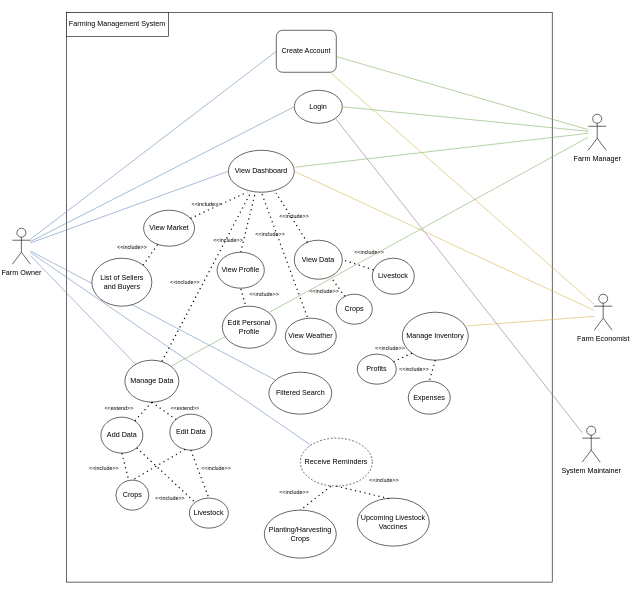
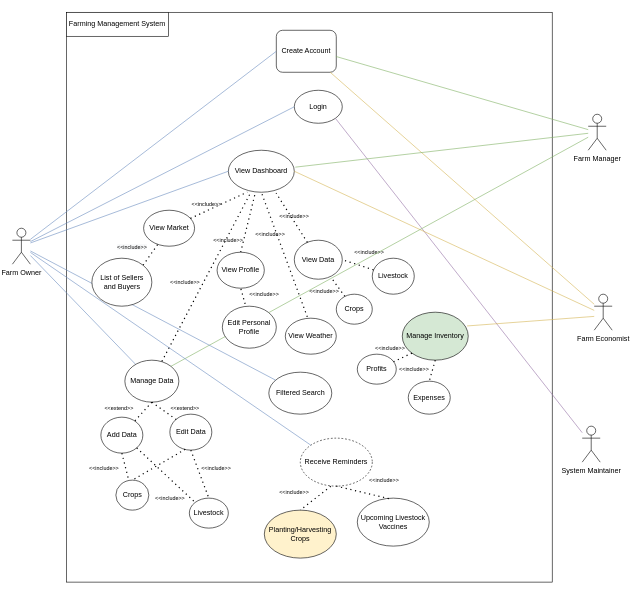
edge "Login" -- "Farm Manager": removed
node "Manage Inventory": fillcolor #ffffff -> #d5e8d4
node "Planting/Harvesting Crops": fillcolor #ffffff -> #fff2cc
